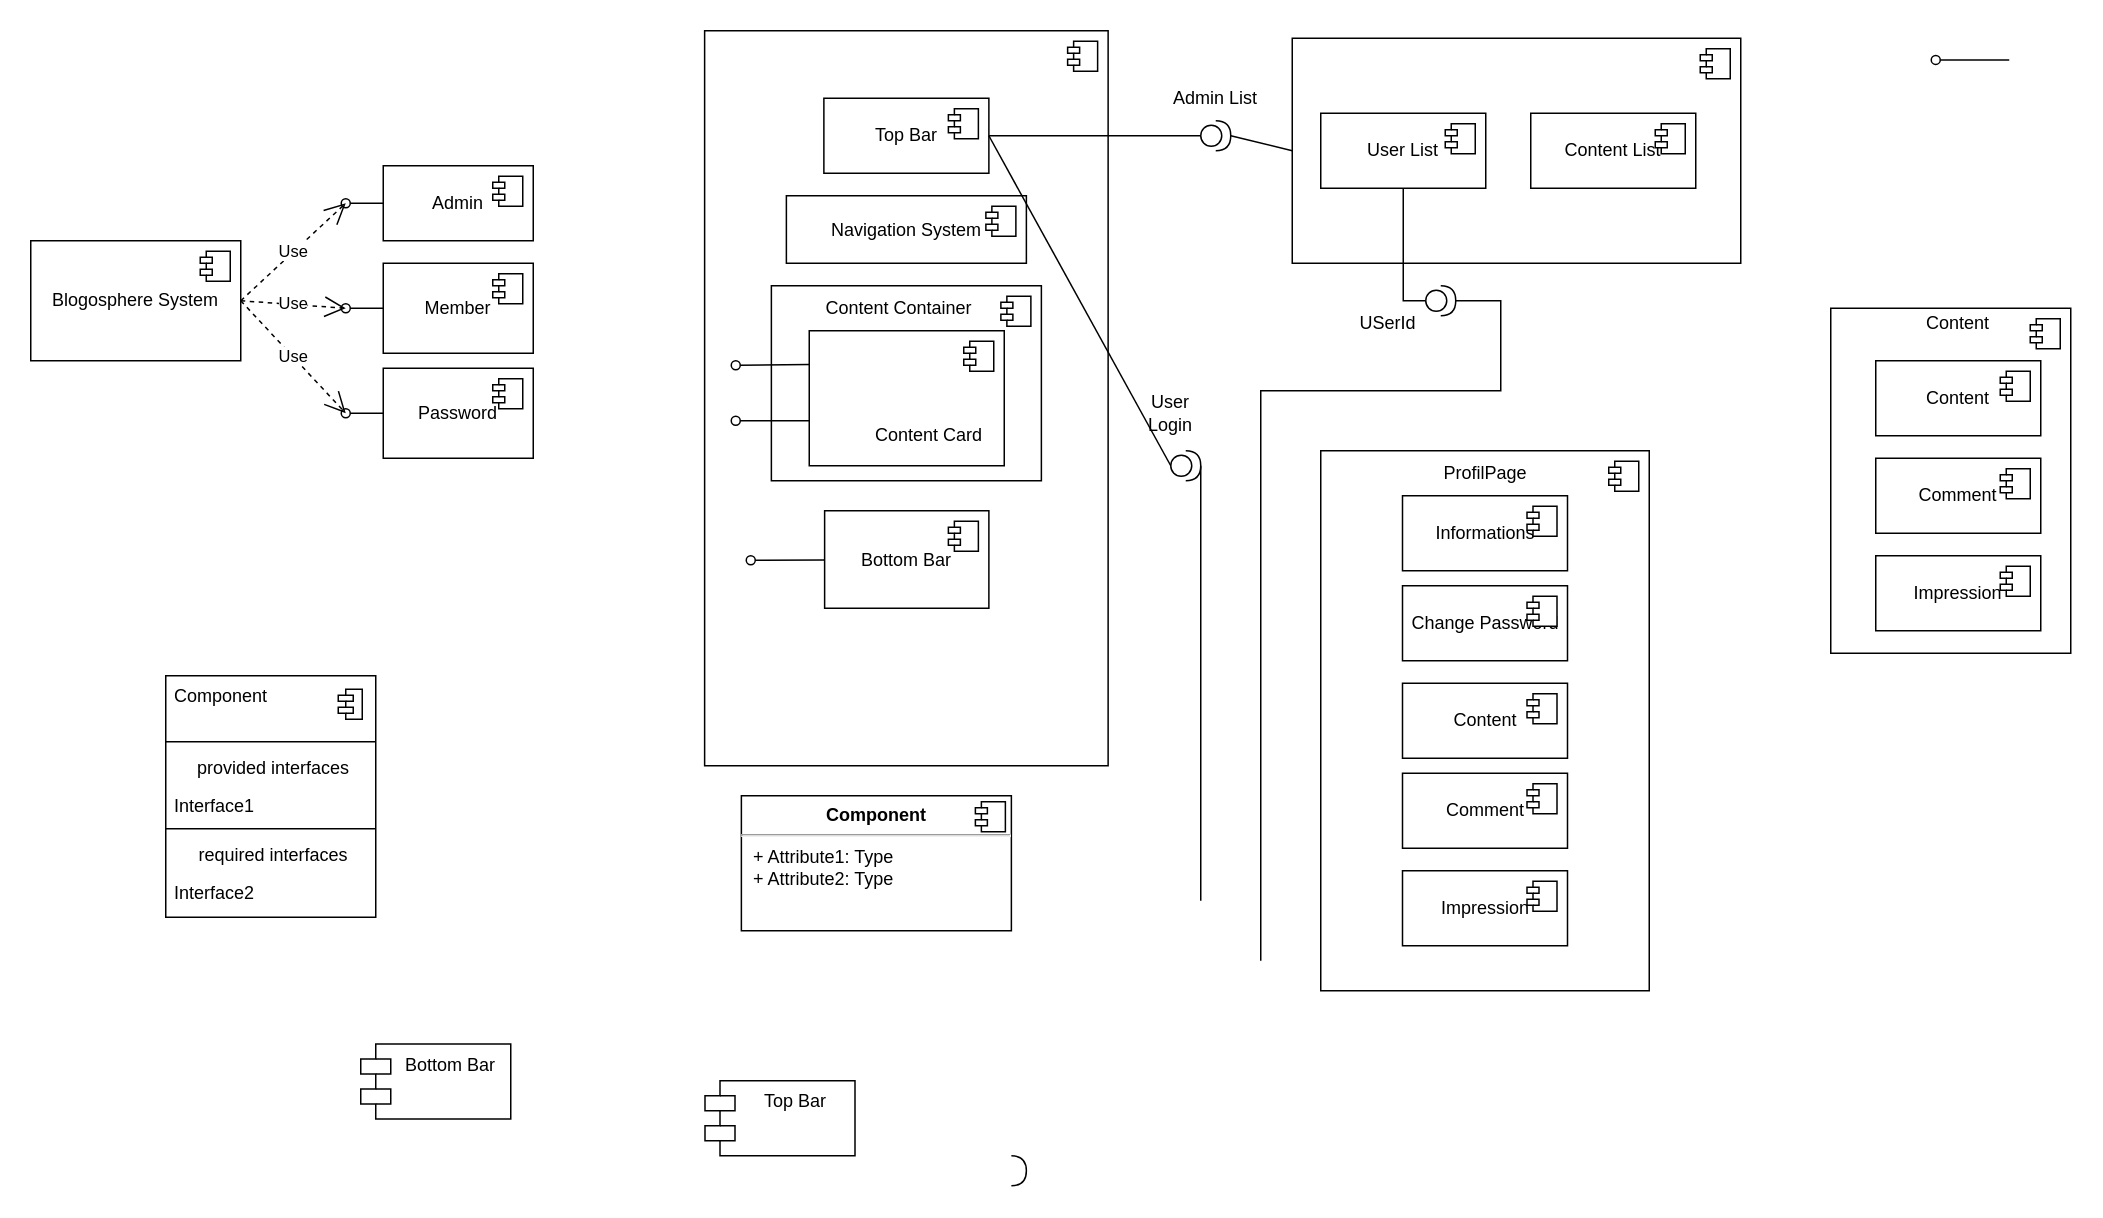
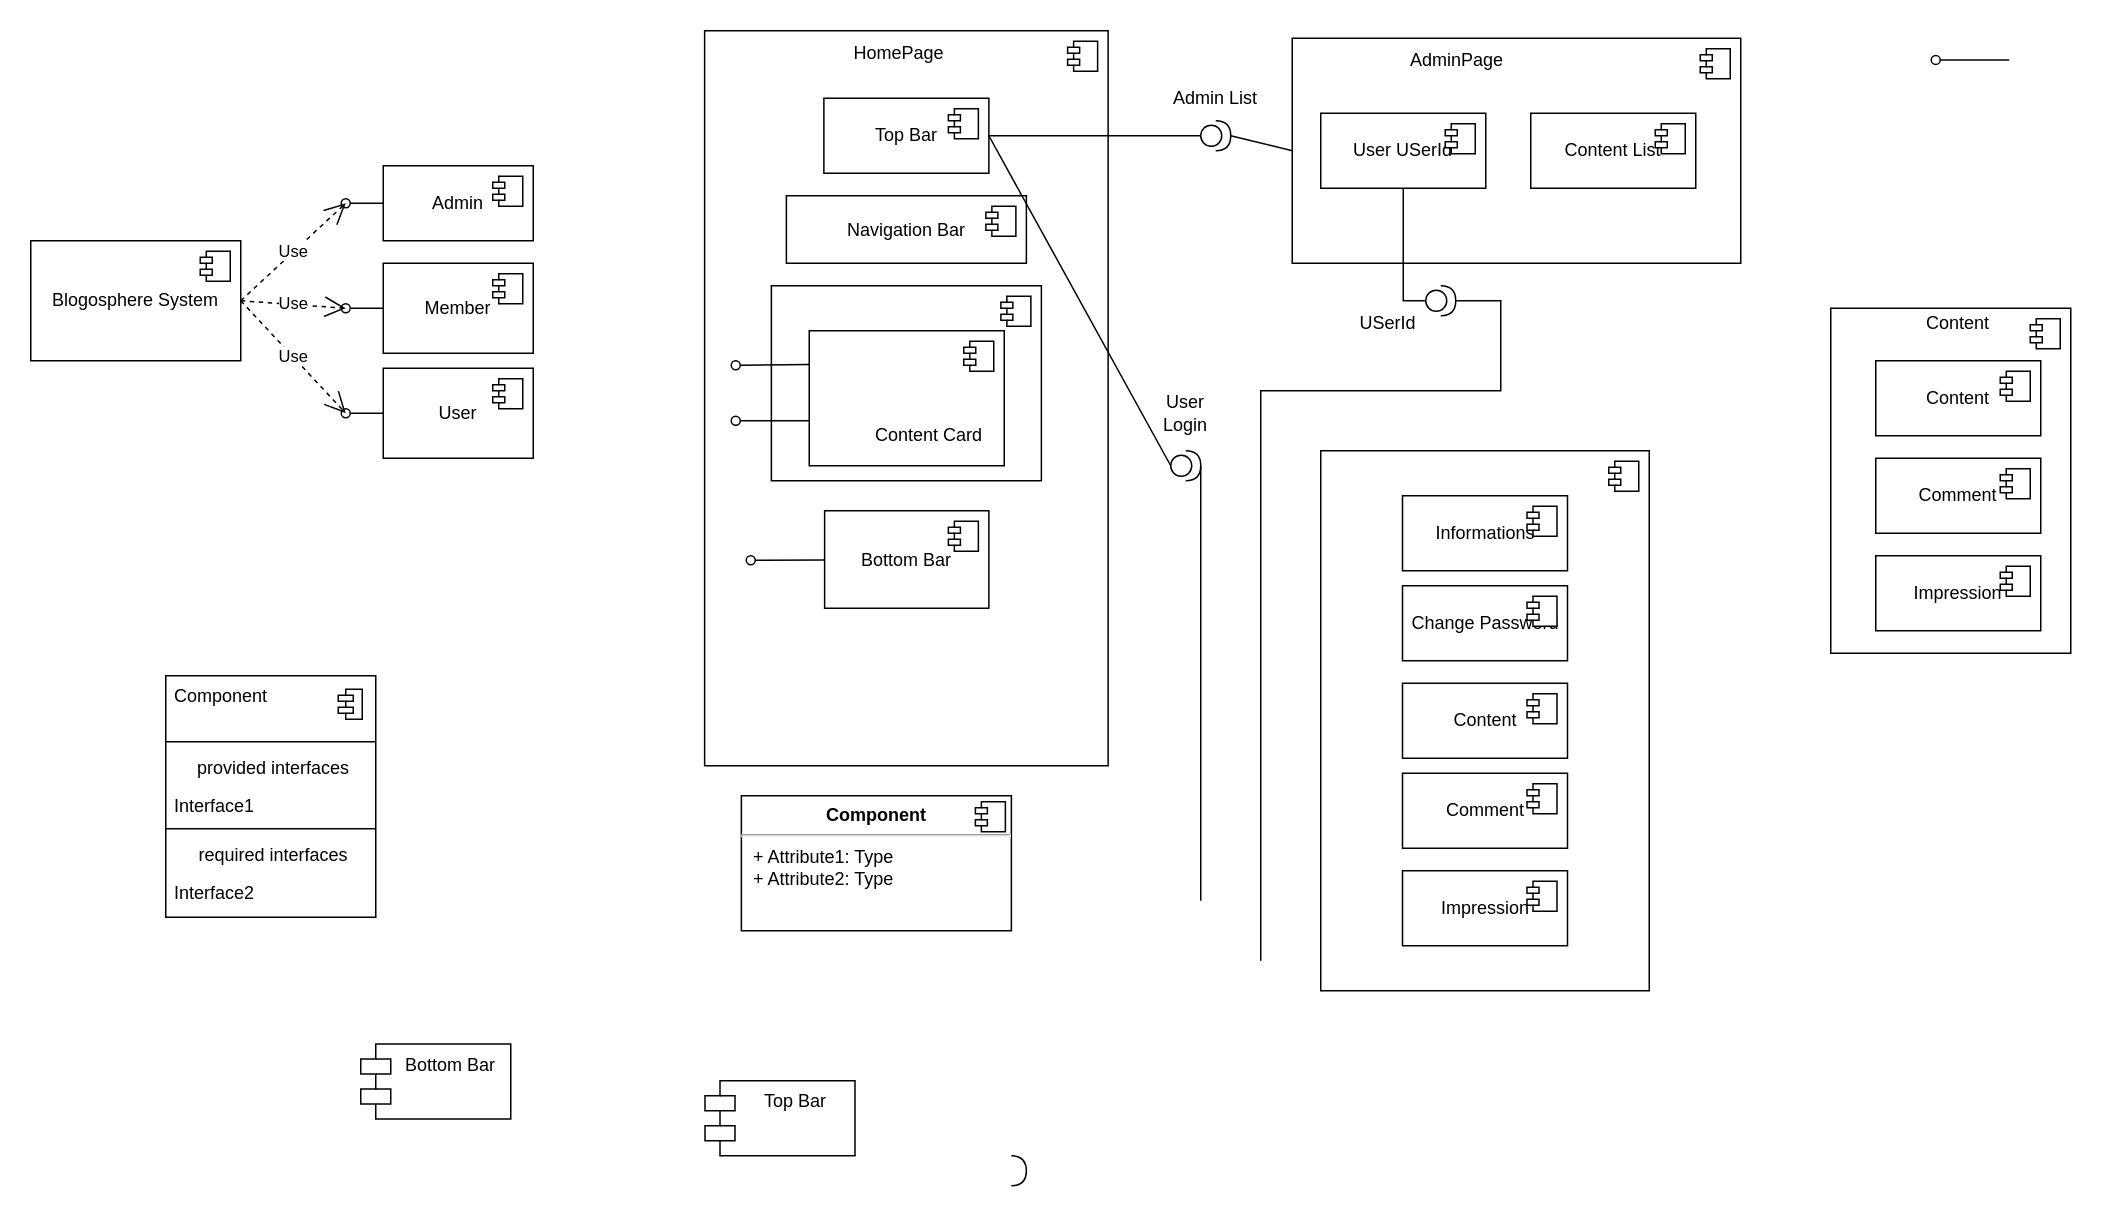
node "HomePage": added
node "AdminPage": added
node "User List": label "User List" -> "User USerId"
node "Navigation System": label "Navigation System" -> "Navigation Bar"
node "Content Container": removed
node "Password": label "Password" -> "User"
node "User Login": moved (1171, 413) -> (1186, 413)
node "ProfilPage": removed
